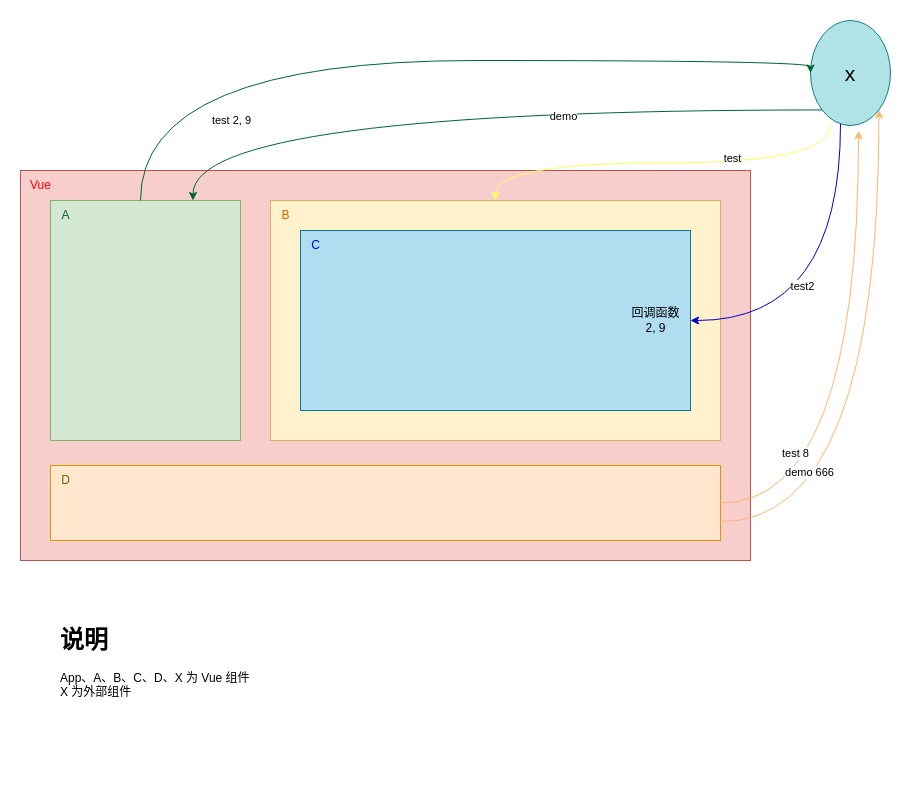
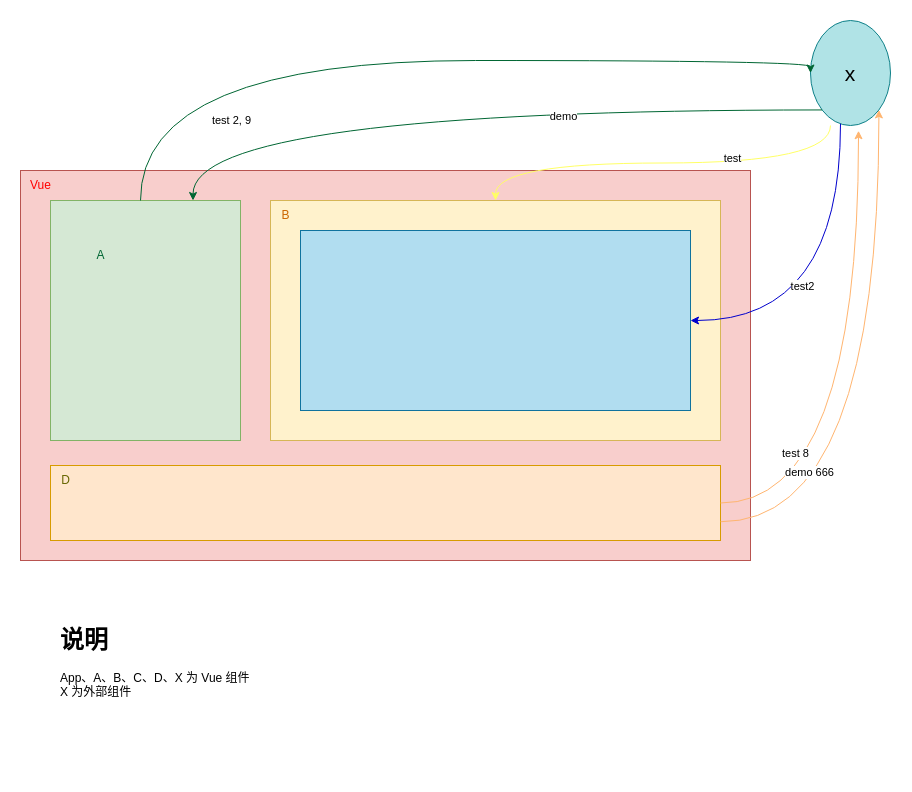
node "A": moved (66, 216) -> (101, 256)
node "C": removed
node "回调函数 2, 9": removed
